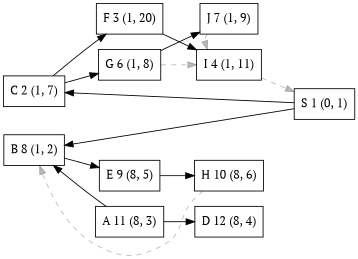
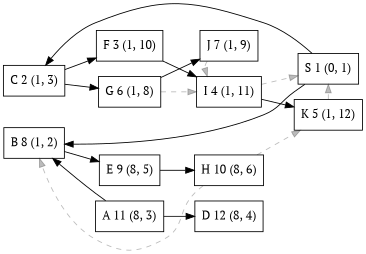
node "F 3 (1, 20)": label "F 3 (1, 20)" -> "F 3 (1, 10)"
node "C 2 (1, 7)": label "C 2 (1, 7)" -> "C 2 (1, 3)"
node "K 5 (1, 12)": added
